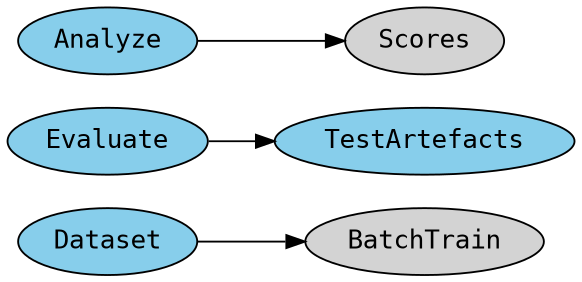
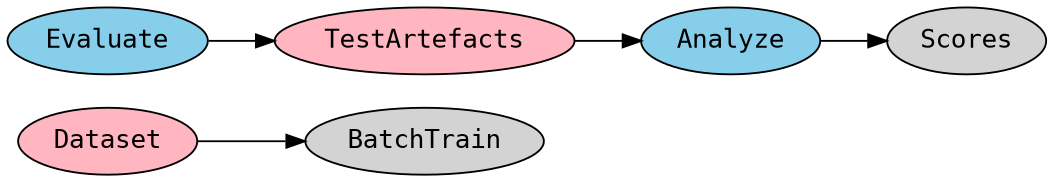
edge "TestArtefacts" -> "Analyze": added
node "TestArtefacts": fillcolor skyblue -> lightpink
node "Dataset": fillcolor skyblue -> lightpink
